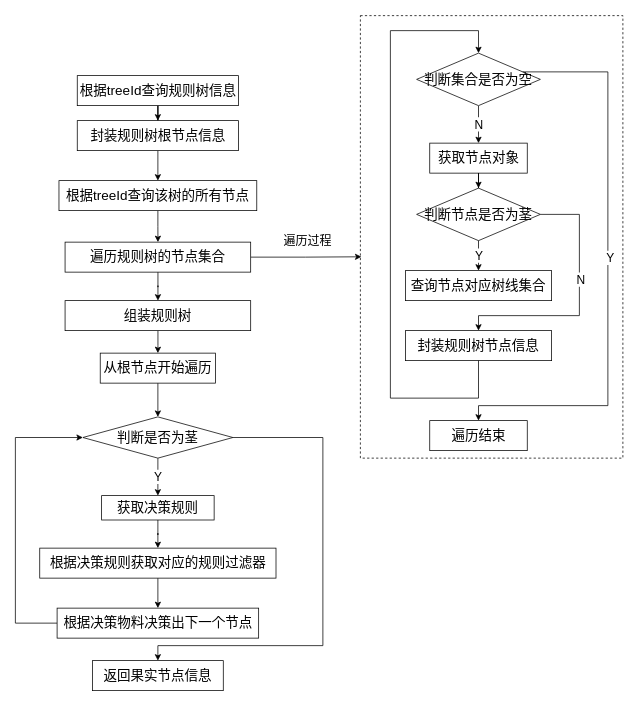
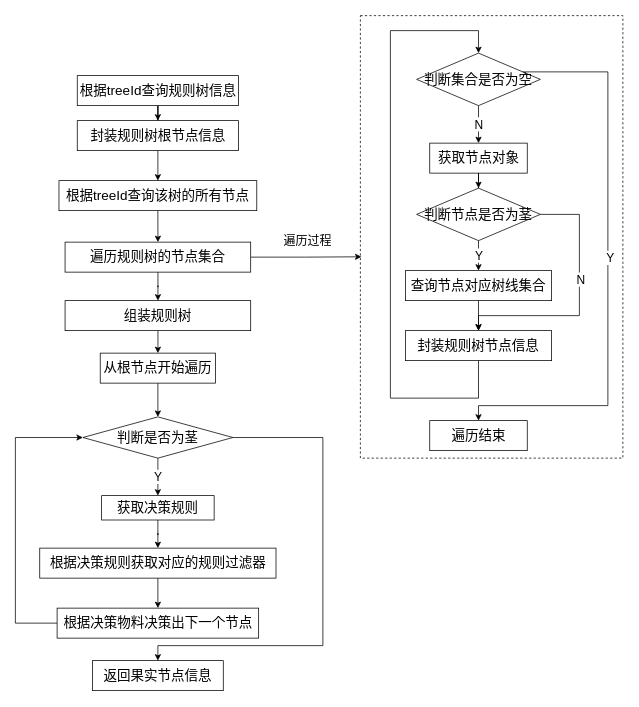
edge "查询节点对应树线集合" -> "封装规则树节点信息": added
